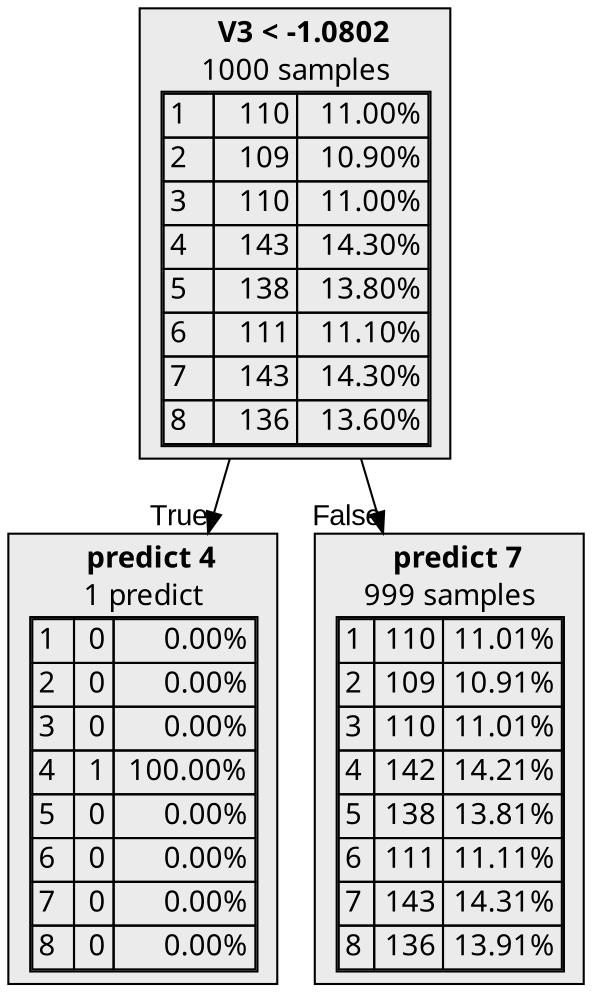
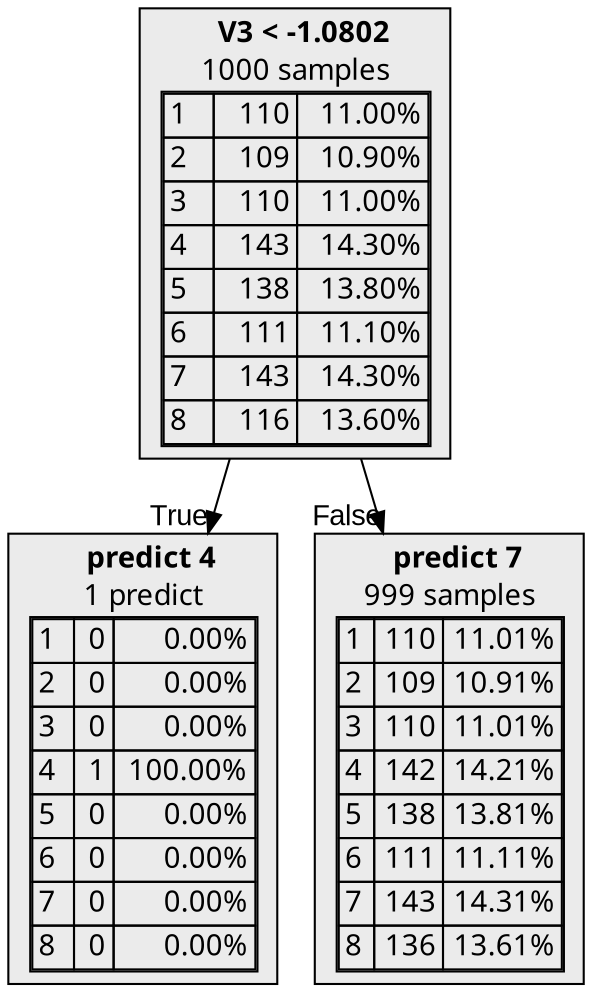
node "V3 < -1.0802": text "136" -> "116"
node "predict 7": text "13.91%" -> "13.61%"
